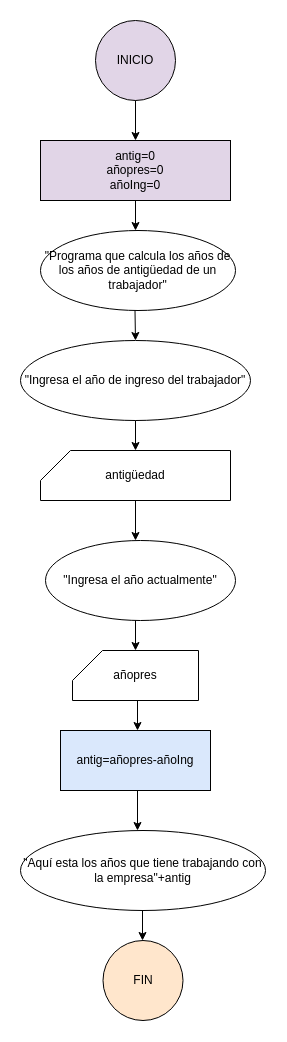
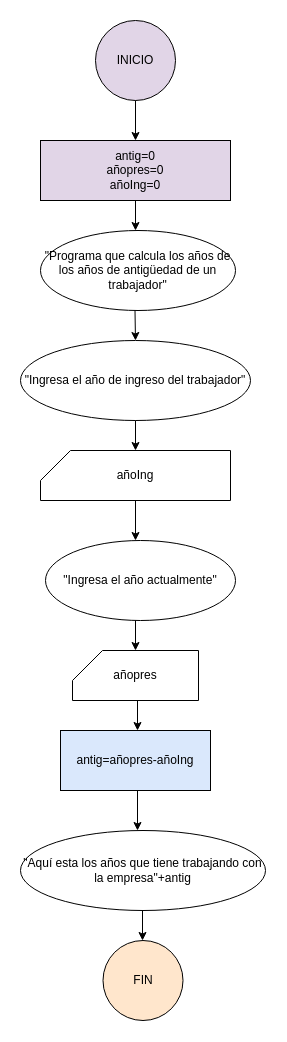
node "antigüedad": label "antigüedad" -> "añoIng"
